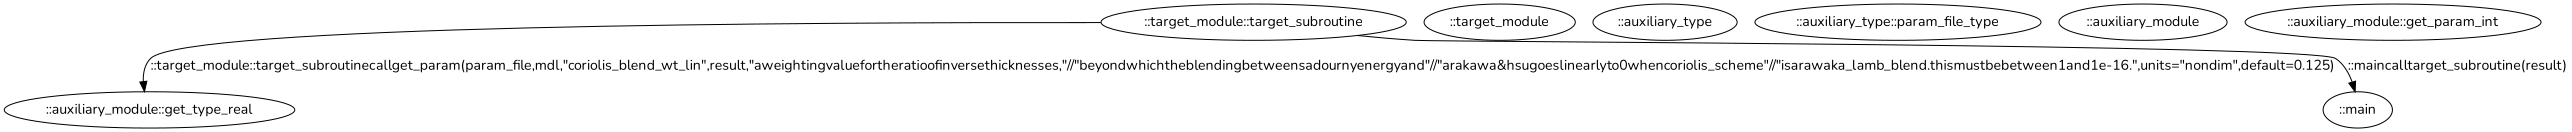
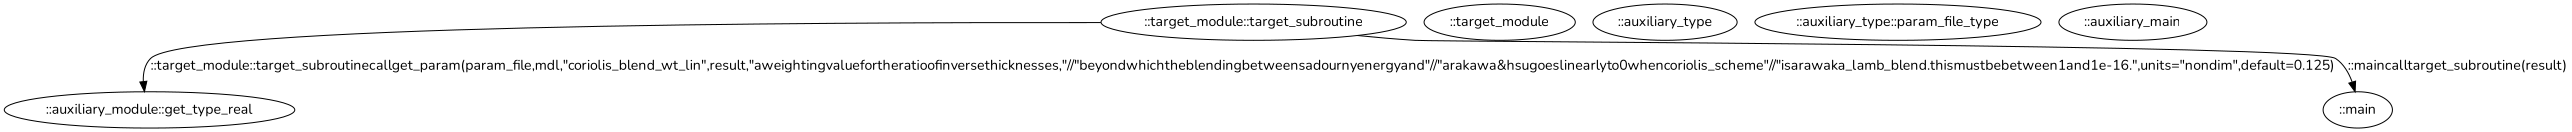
node "::auxiliary_module": label "::auxiliary_module" -> "::auxiliary_main"
node "::auxiliary_module::get_param_int": removed
